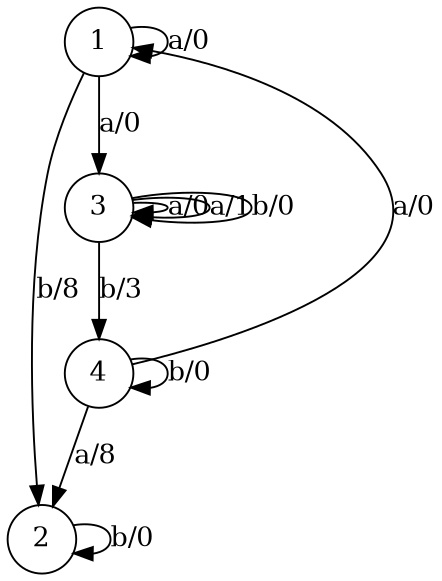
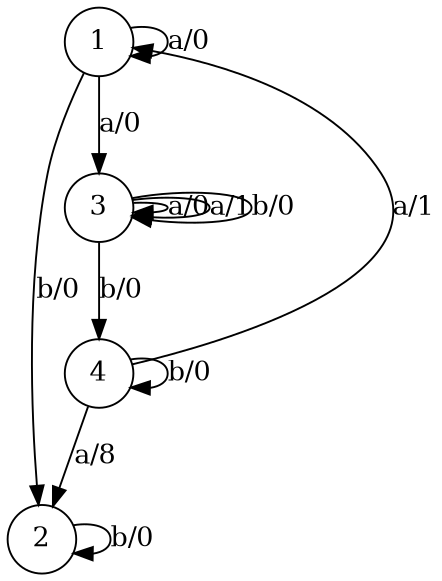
edge "4" -> "1": label "a/0" -> "a/1"
edge "1" -> "2": label "b/8" -> "b/0"
edge "3" -> "4": label "b/3" -> "b/0"
